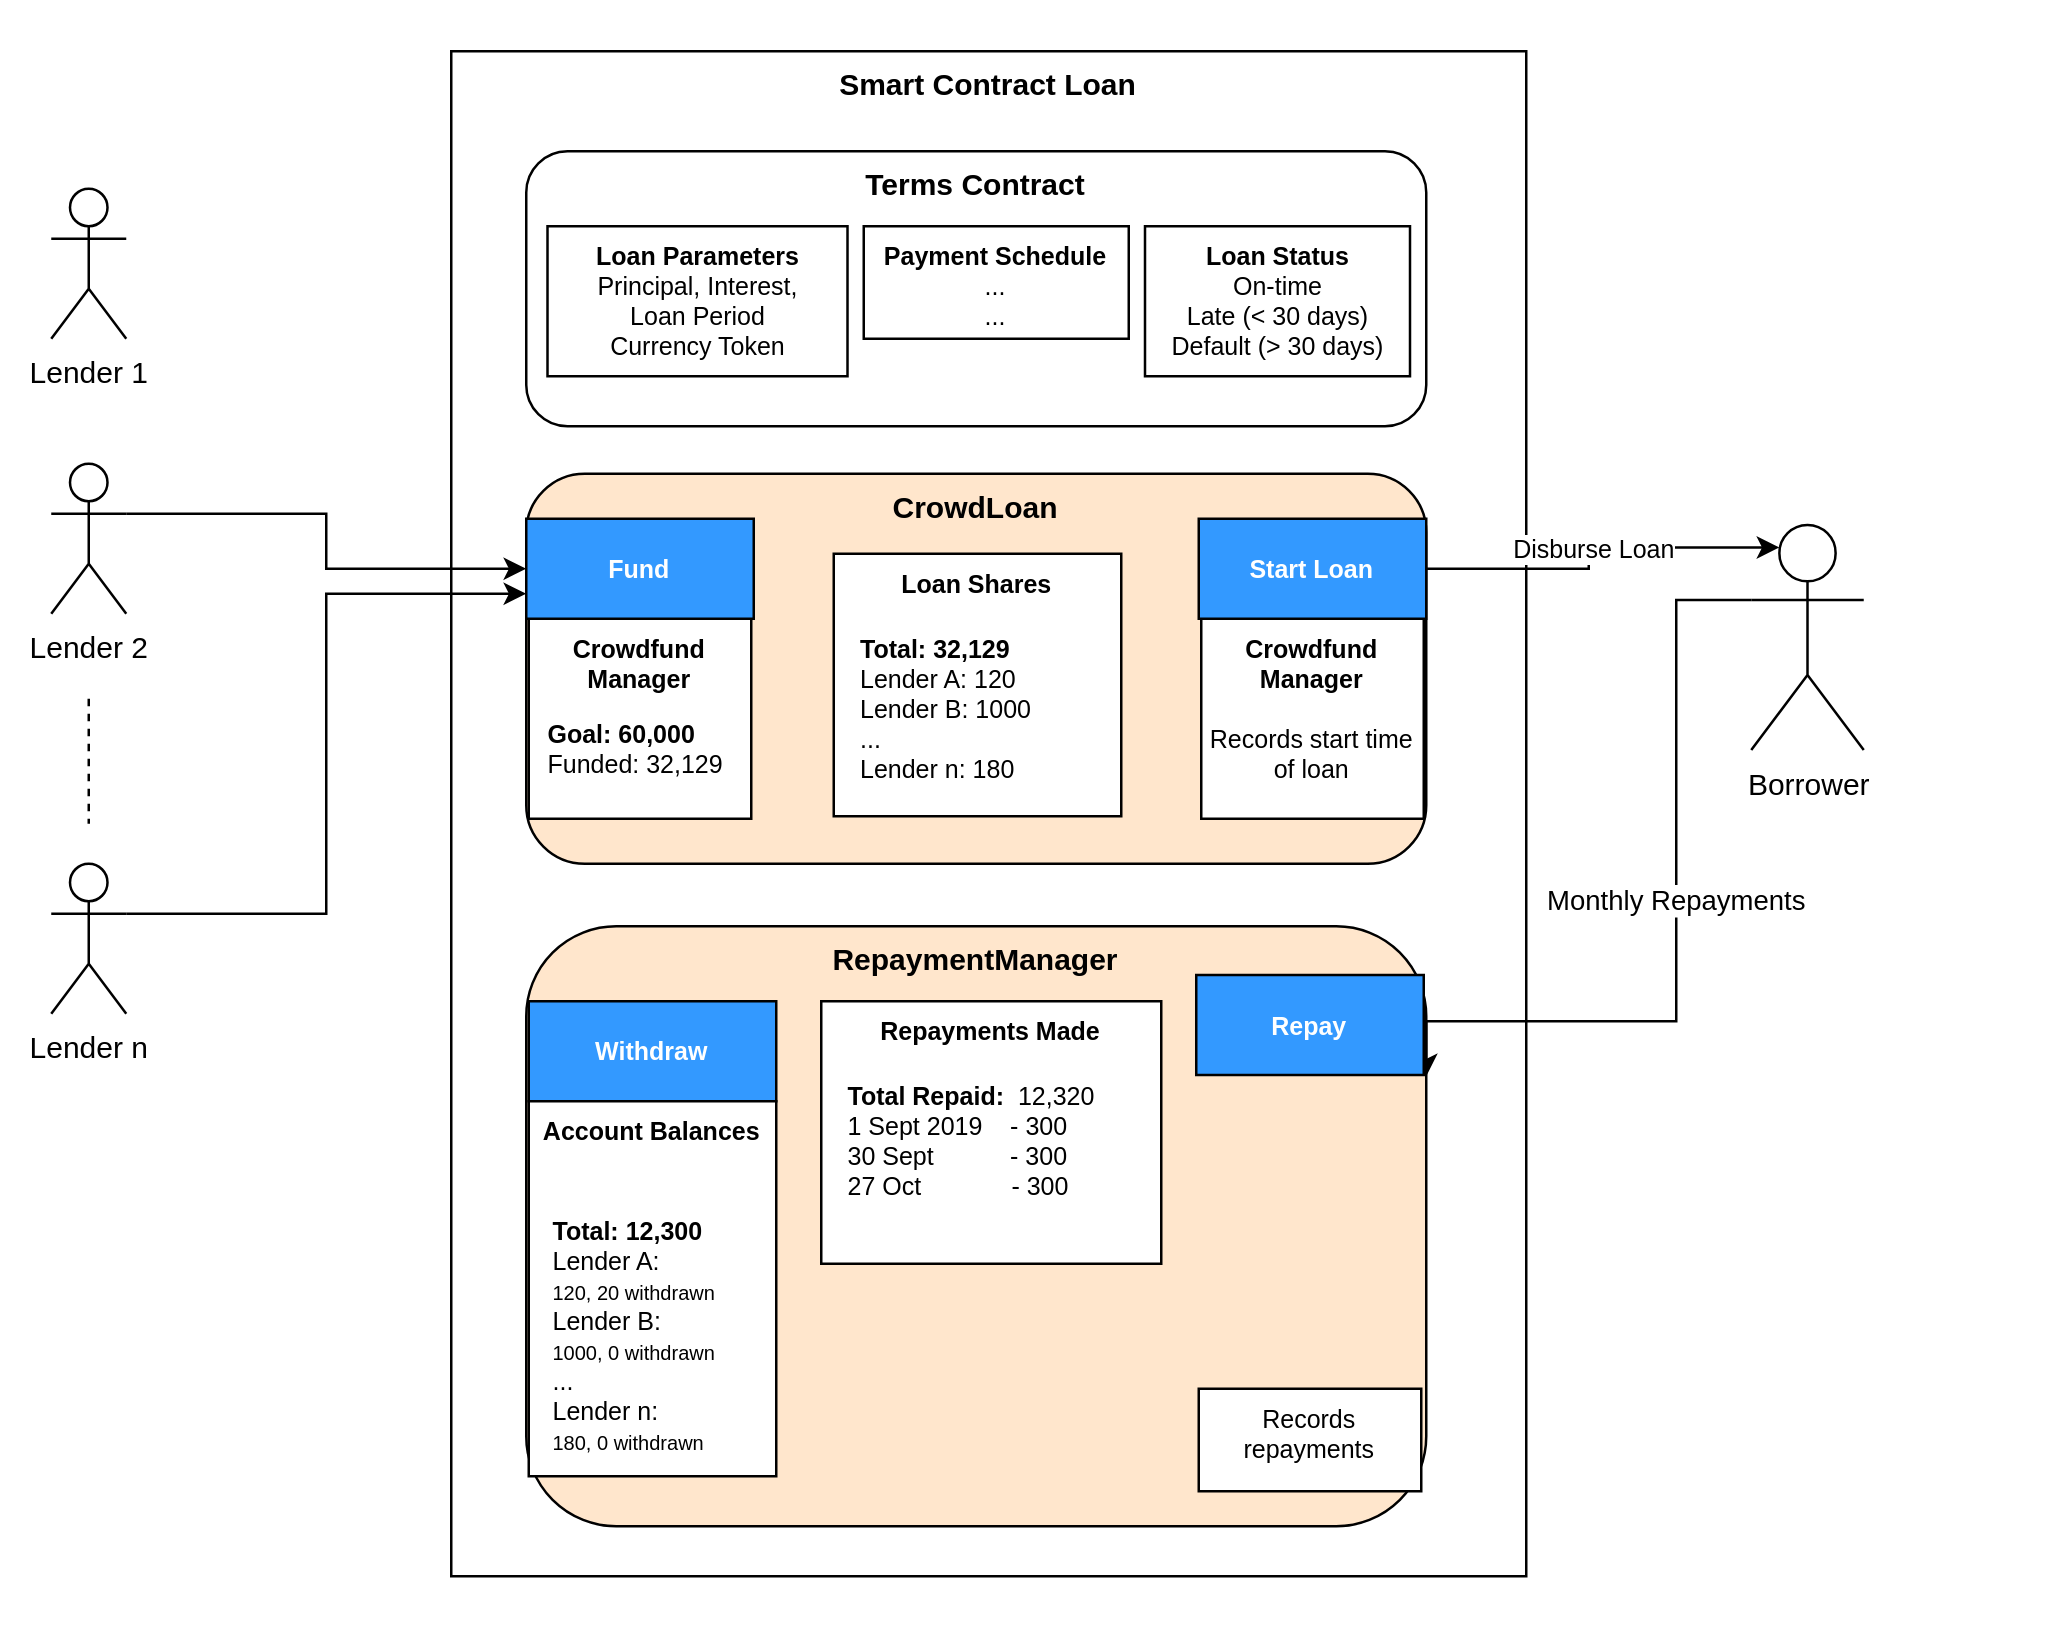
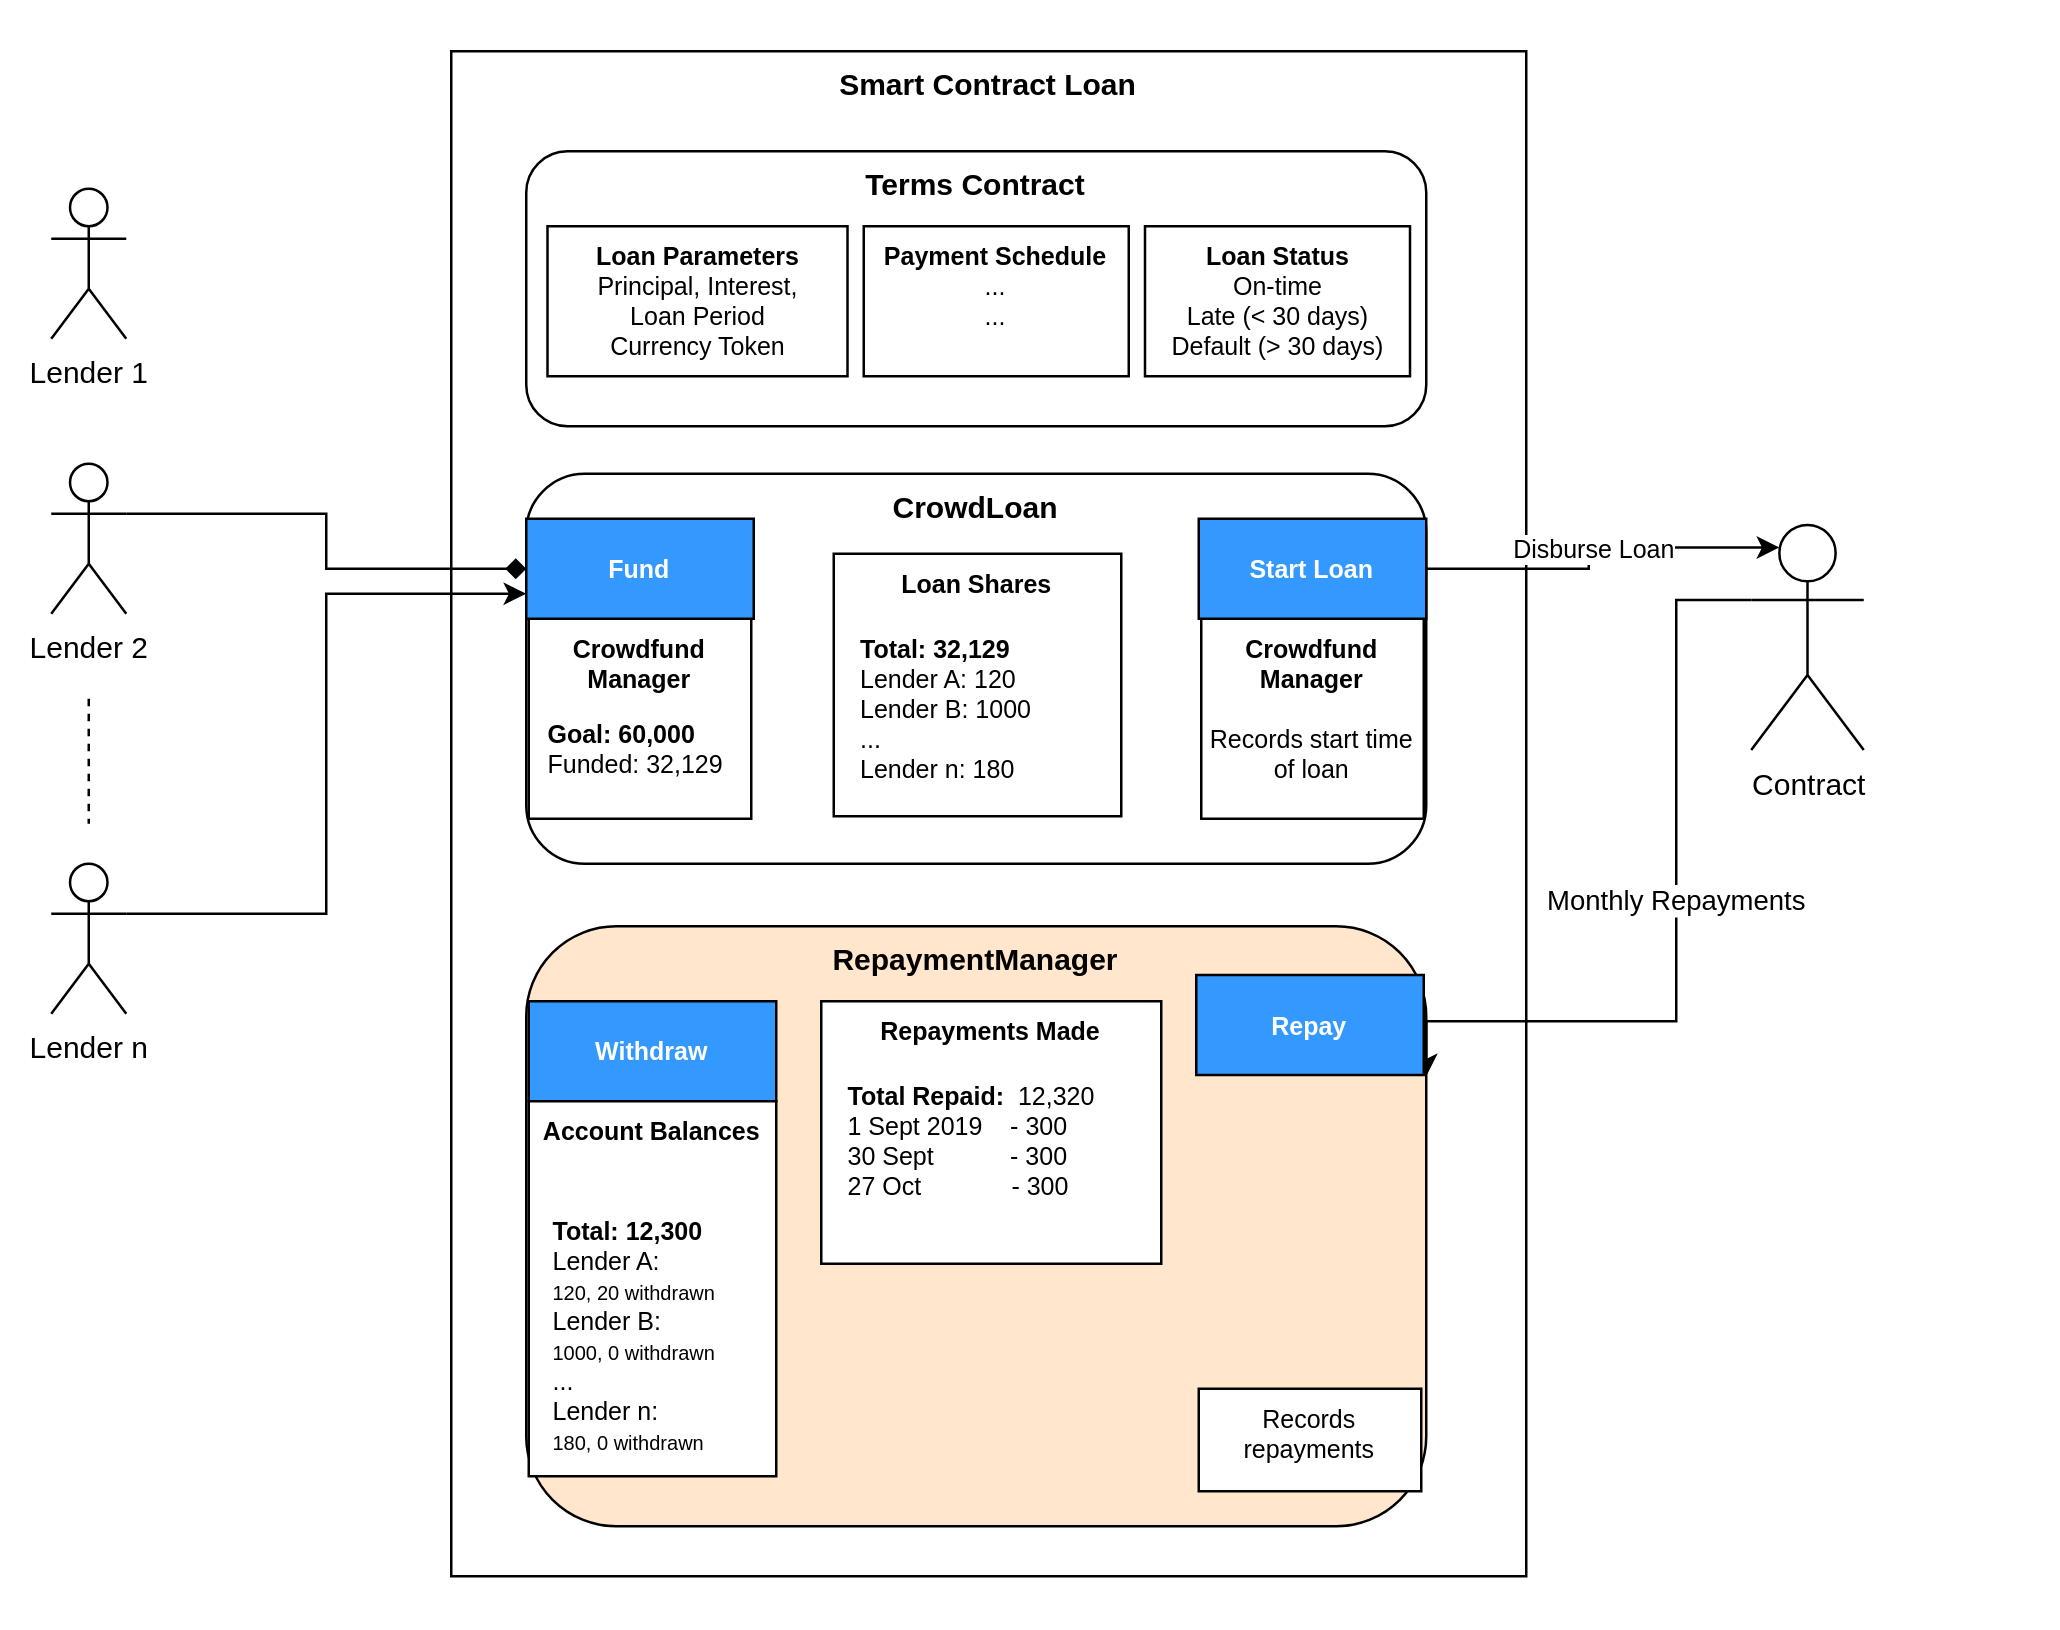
node "Payment Schedule ... ...": size 265x113 -> 265x150
node "CrowdLoan": fillcolor #ffe6cc -> #ffffff
edge "Lender 2" -> "Fund": arrowhead classic -> diamond
node "Borrower": label "Borrower" -> "Contract"
